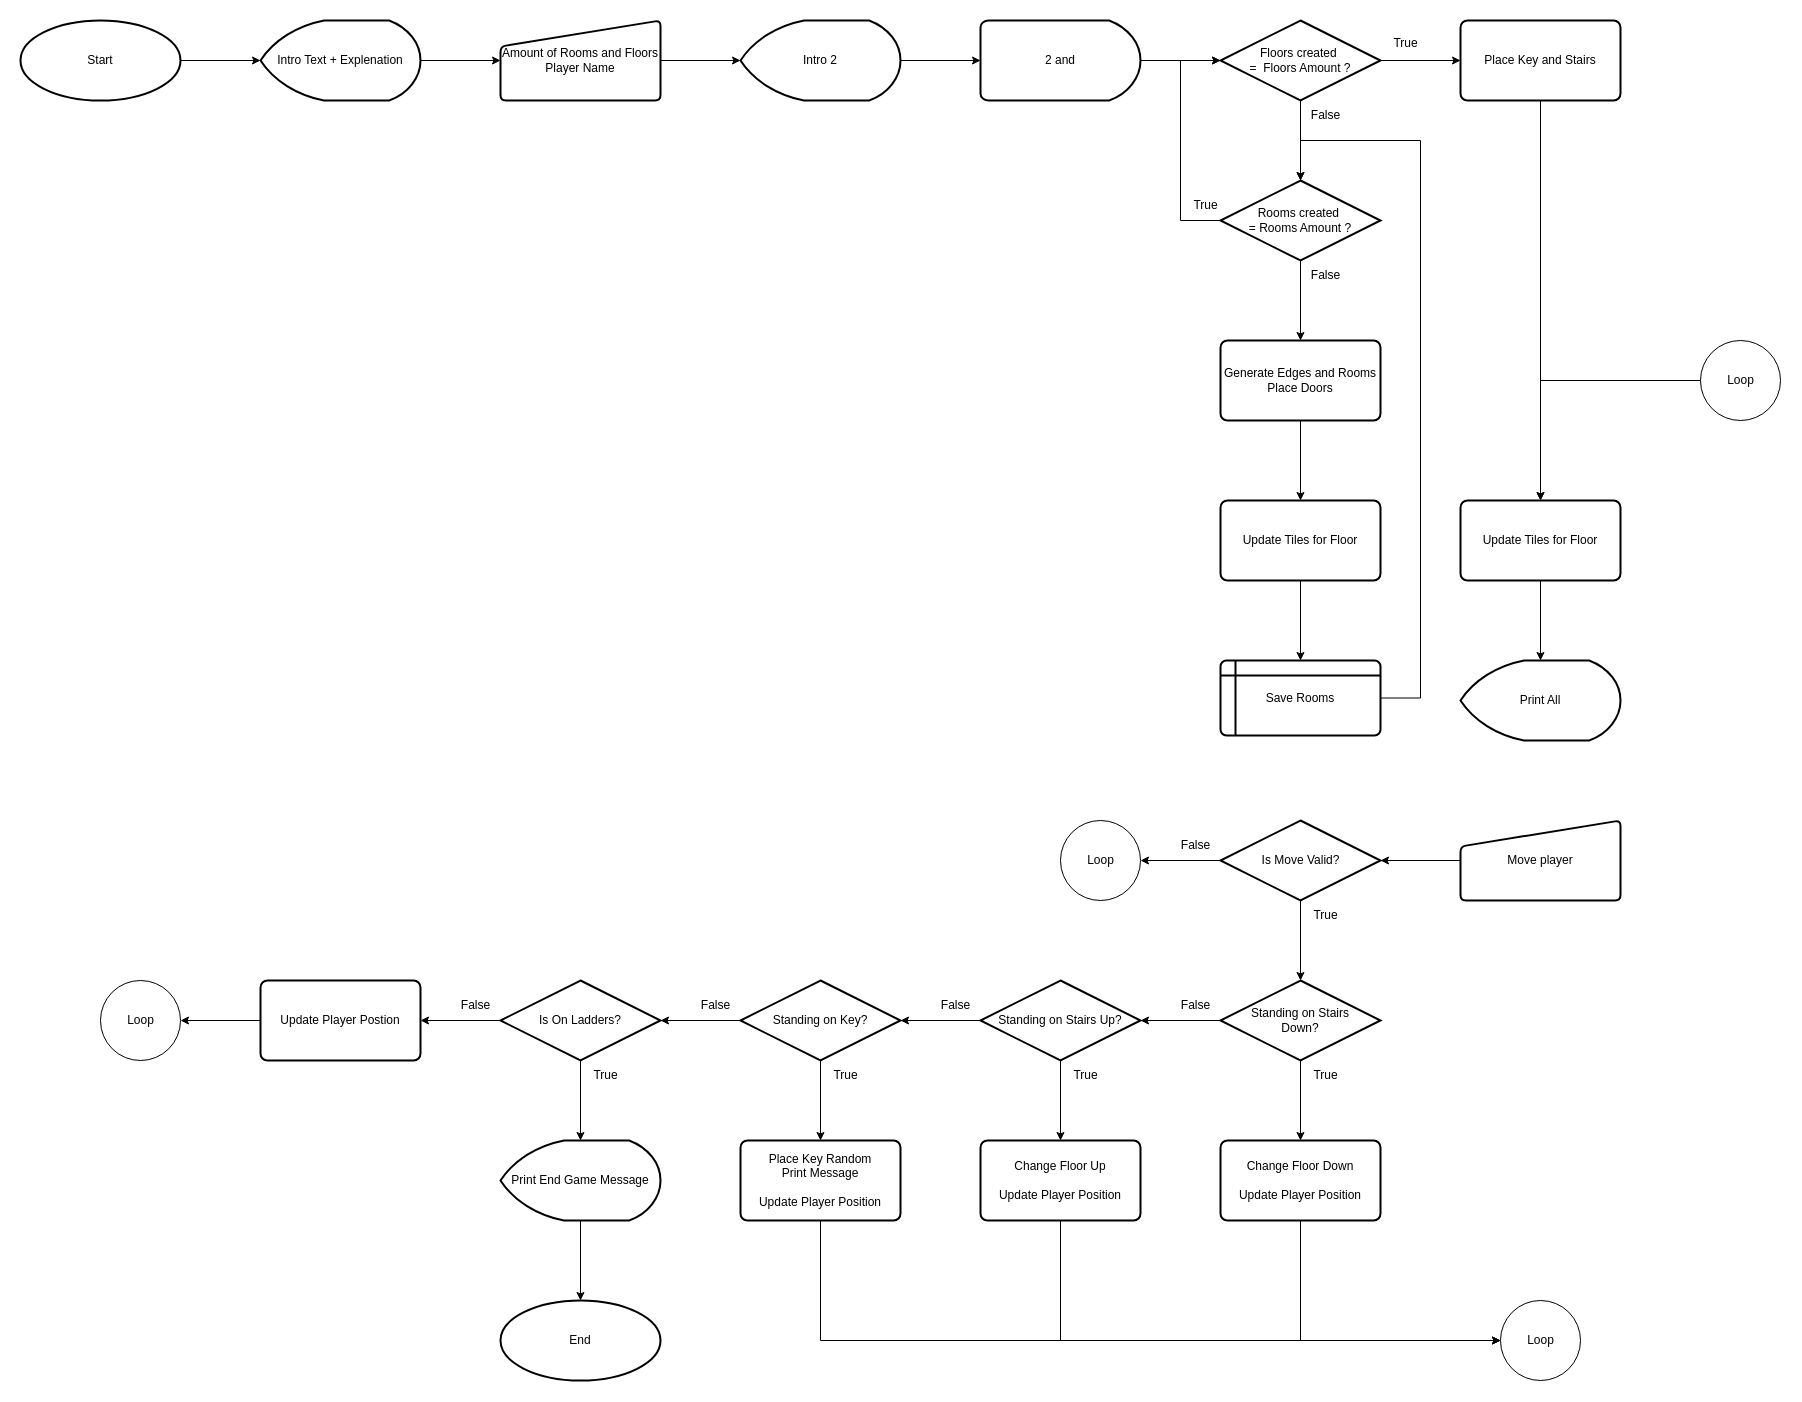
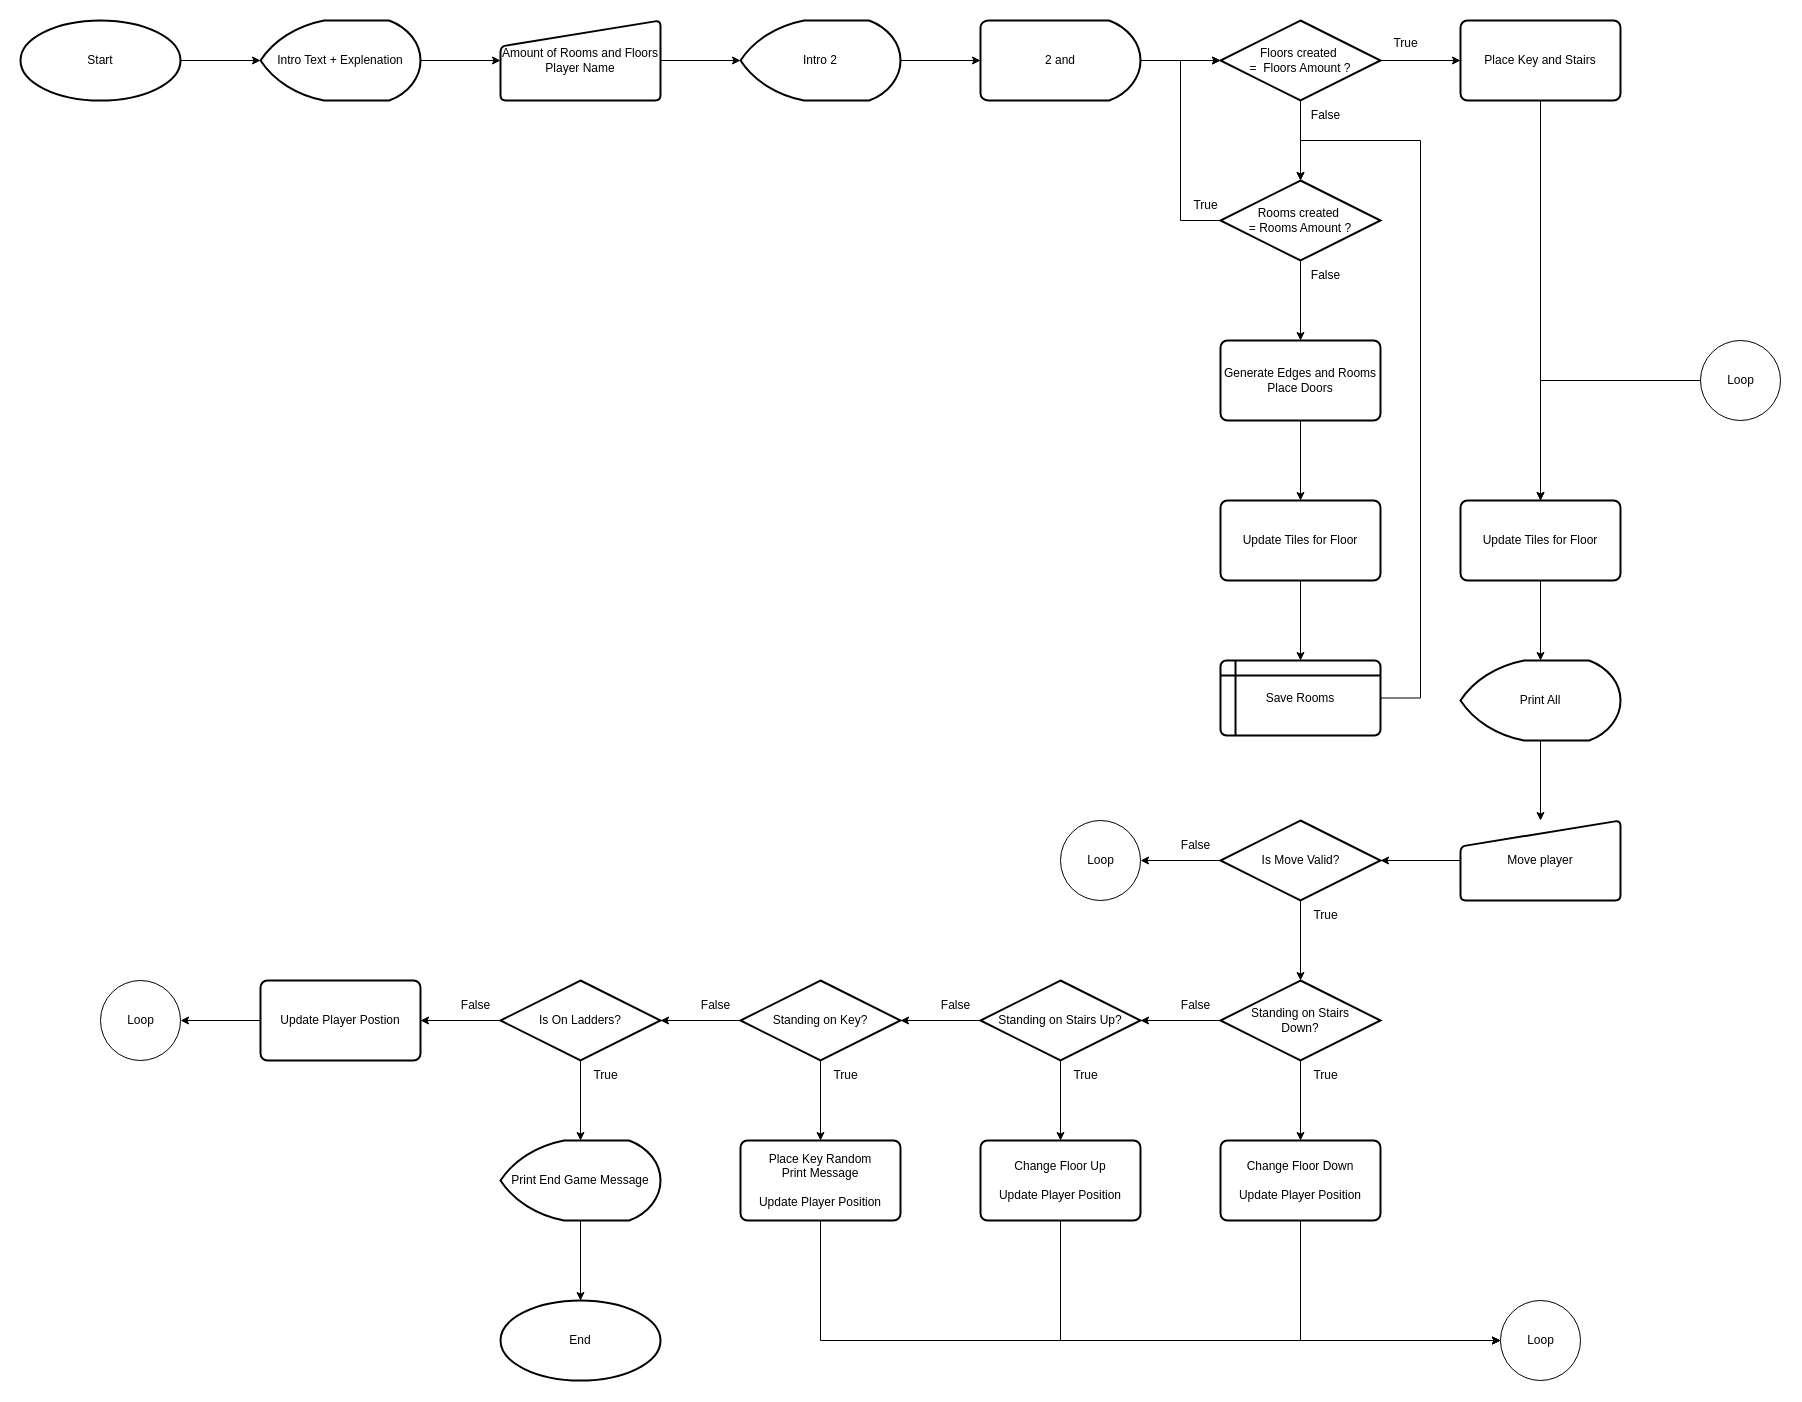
edge "Print All" -> "Move player": added
